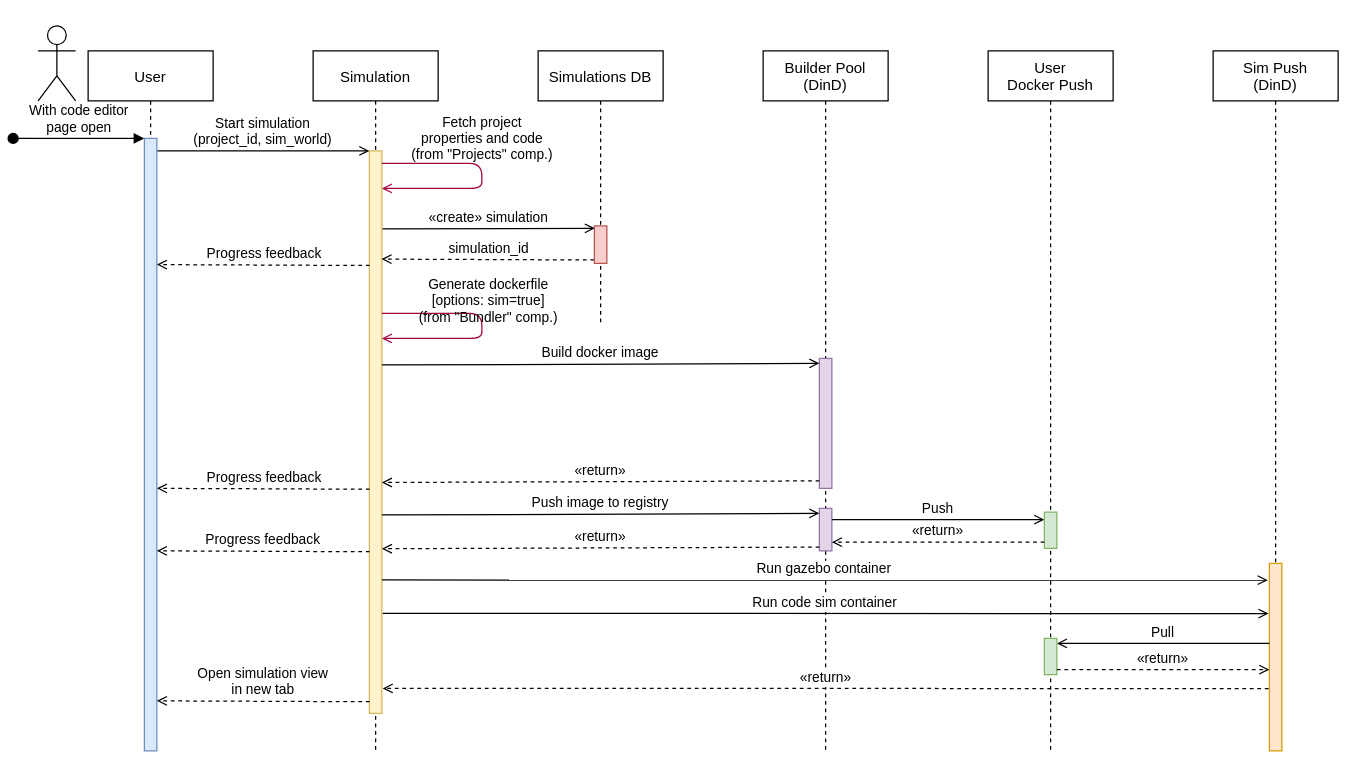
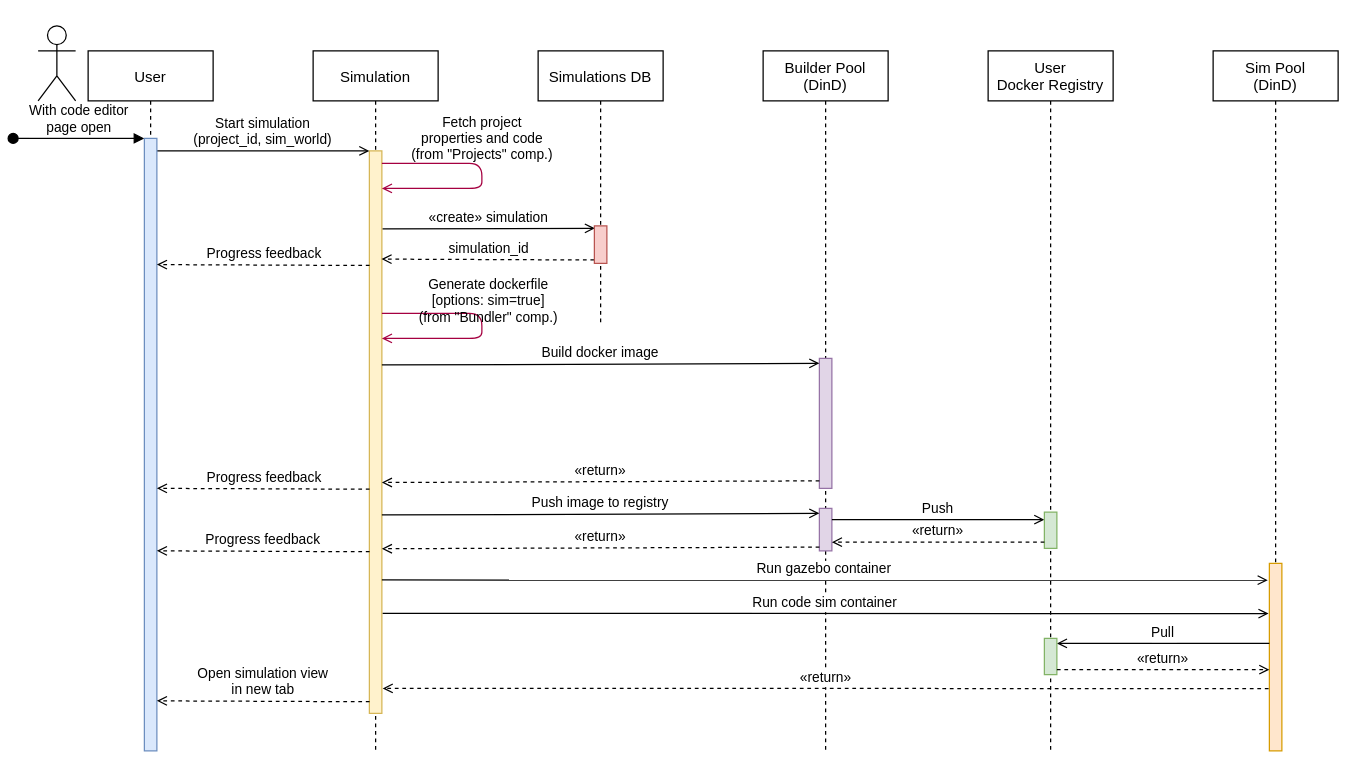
node "User Docker Push": label "User Docker Push" -> "User Docker Registry"
node "Sim Push (DinD)": label "Sim Push (DinD)" -> "Sim Pool (DinD)"
